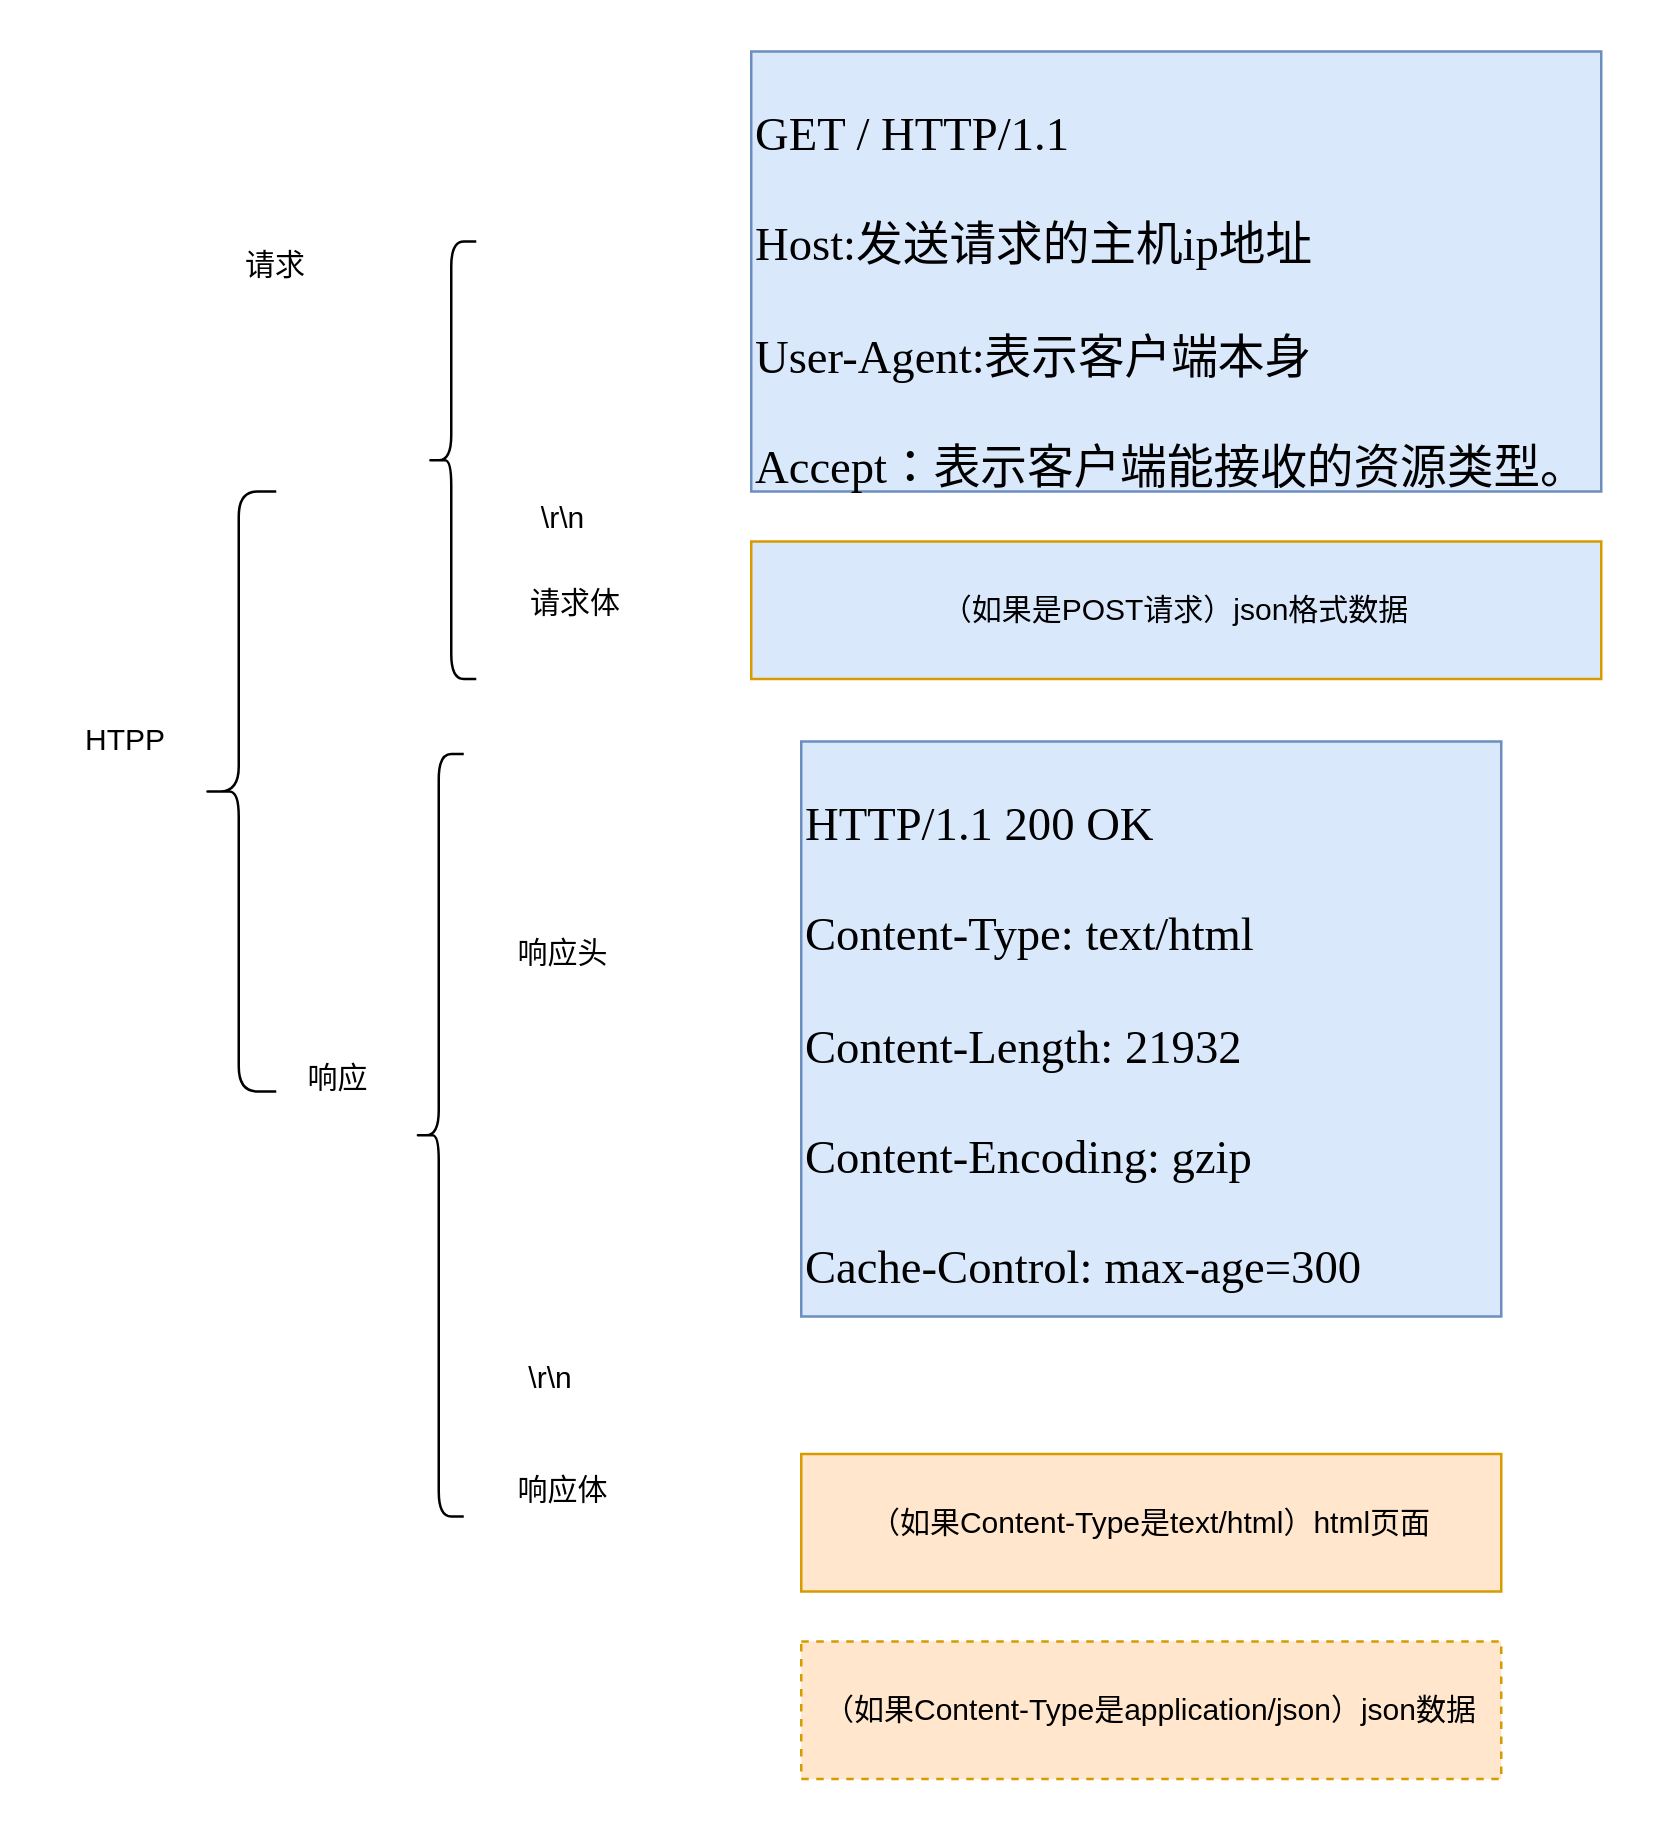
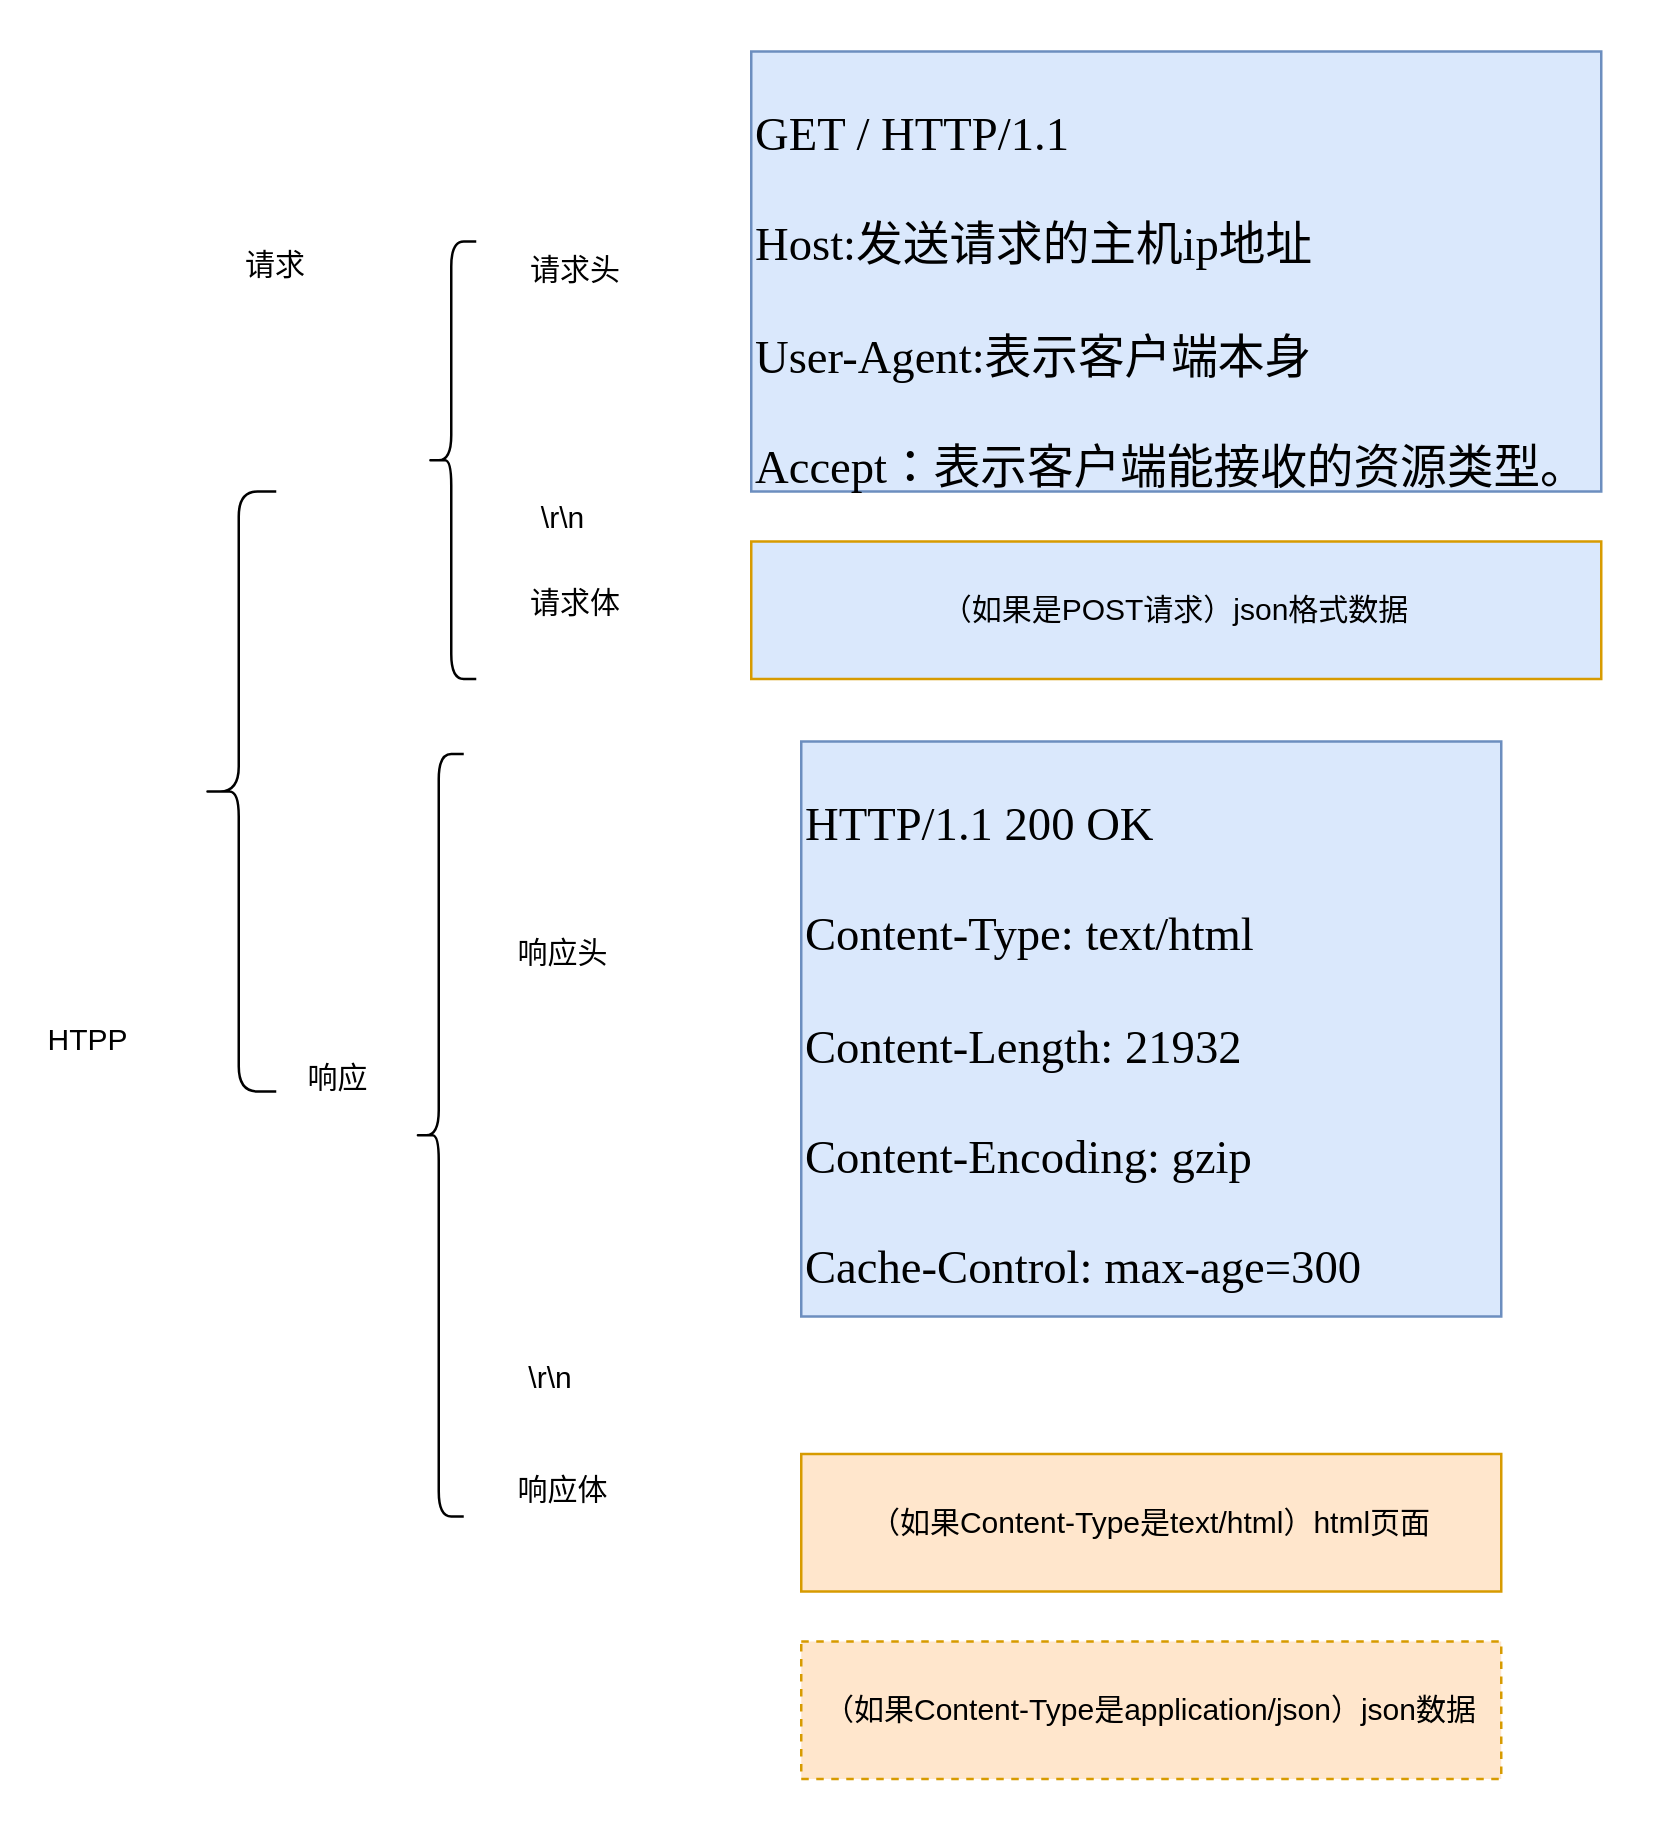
node "请求头": added
node "HTPP": moved (126, 741) -> (89, 1041)
